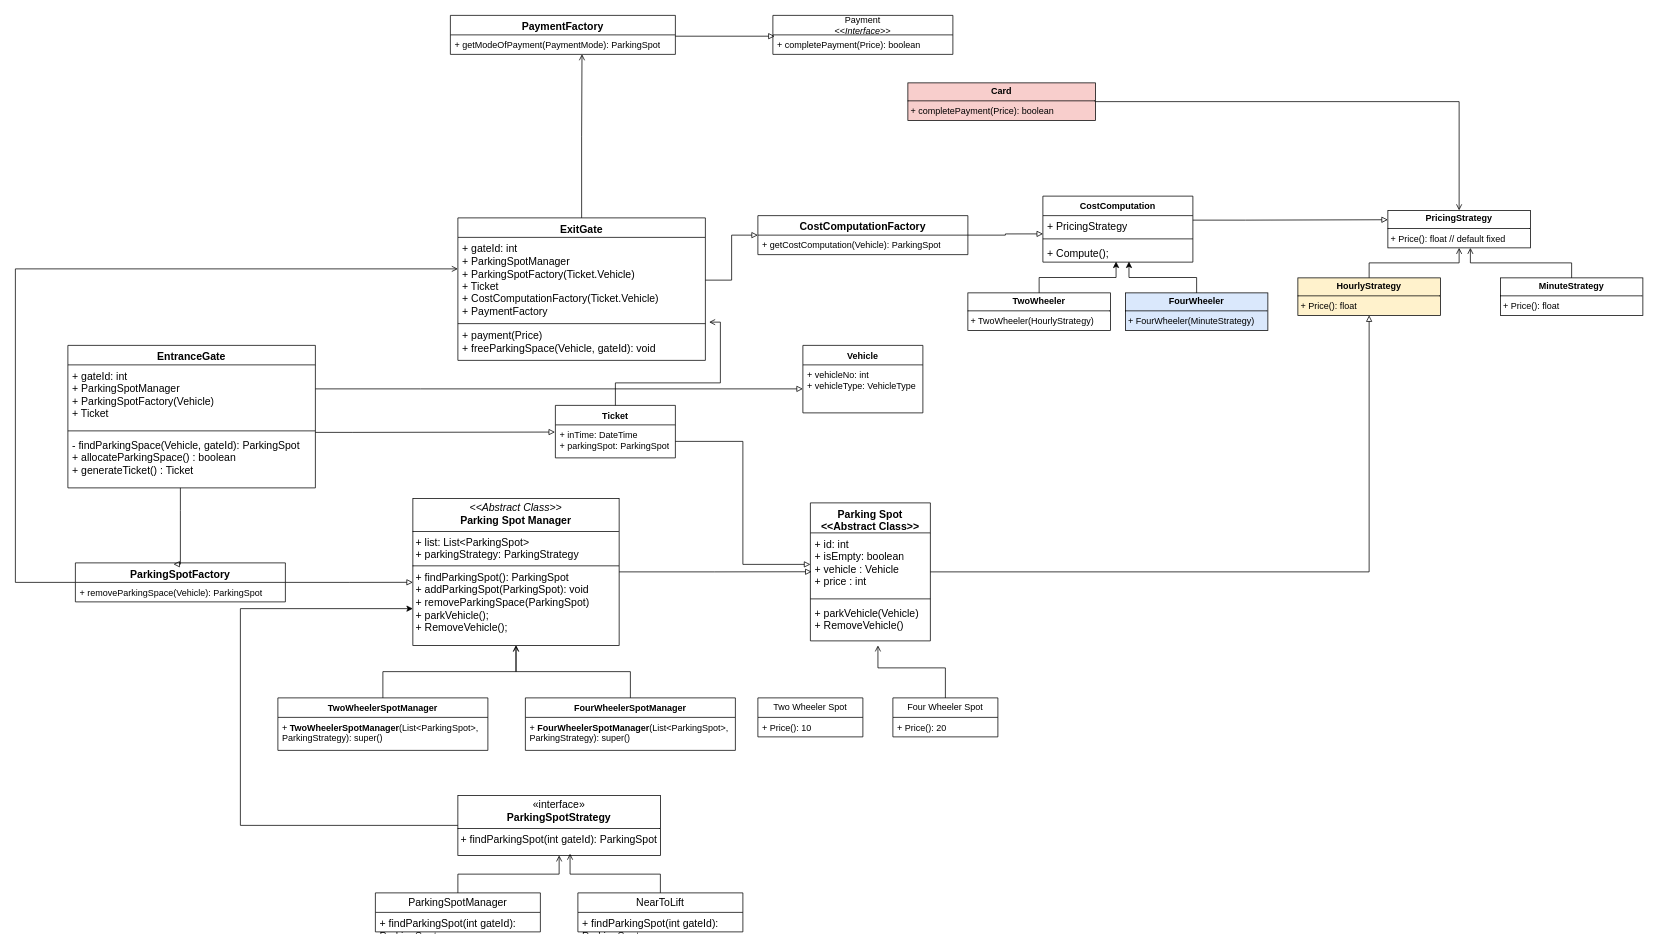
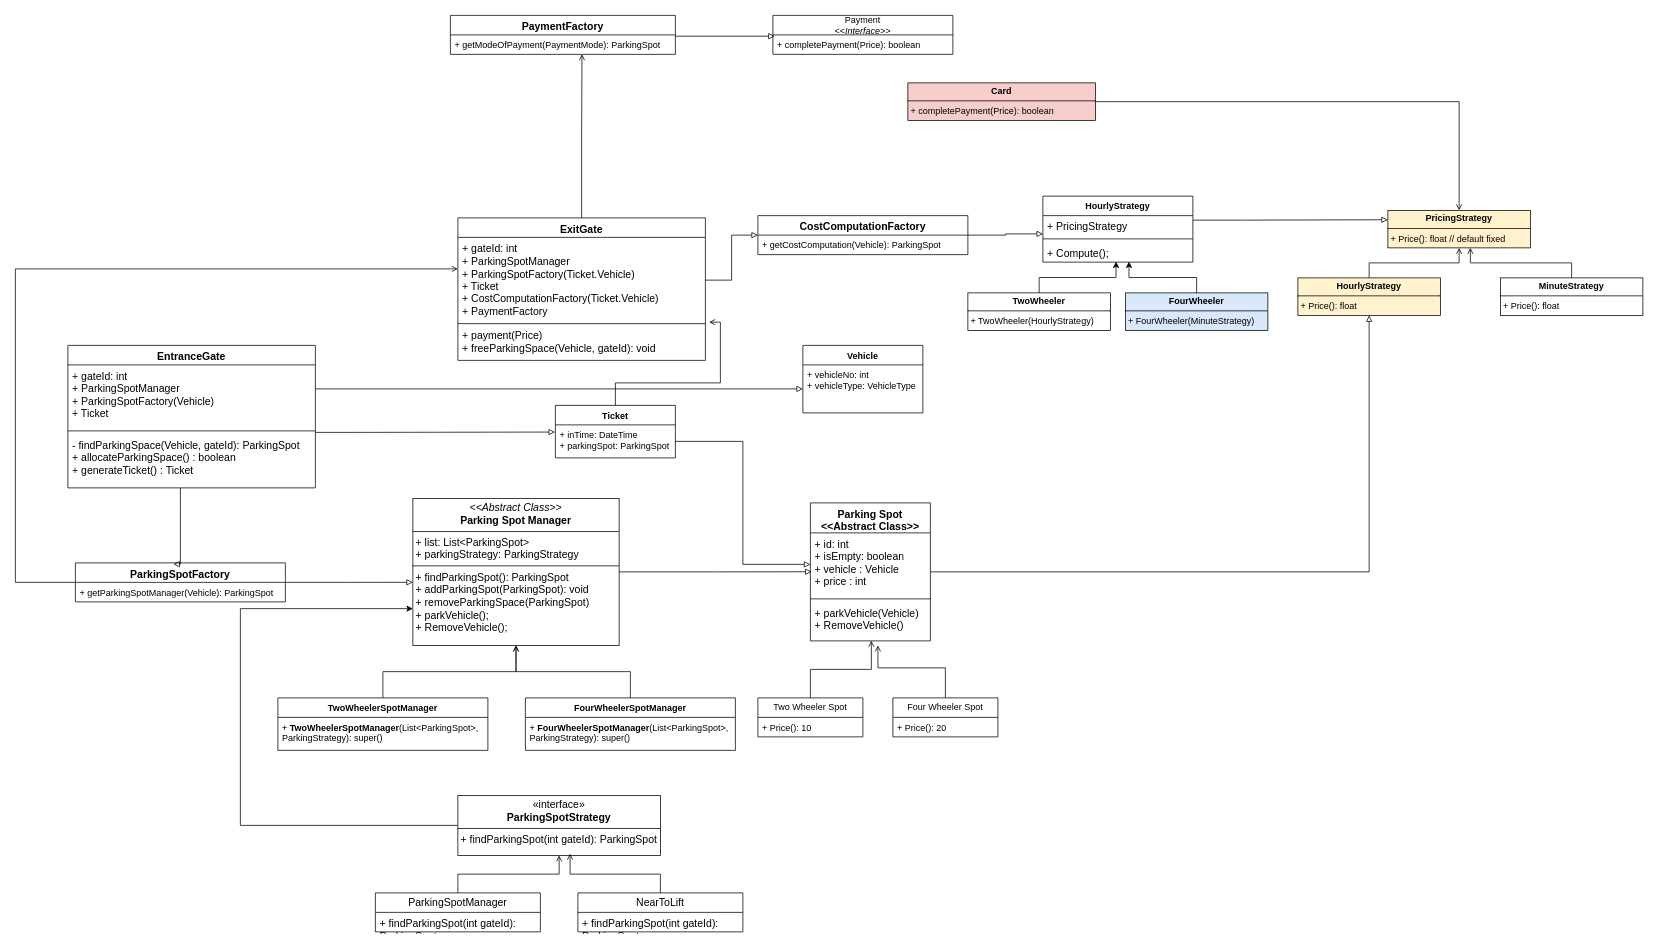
node "CostComputation": label "CostComputation" -> "HourlyStrategy"
node "PricingStrategy + Price(): float // default fixed": fillcolor #ffffff -> #fff2cc
node "+ removeParkingSpace(Vehicle): ParkingSpot": label "+ removeParkingSpace(Vehicle): ParkingSpot" -> "+ getParkingSpotManager(Vehicle): ParkingSpot"
edge "Two Wheeler Spot" -> "+ parkVehicle(Vehicle) + RemoveVehicle()": added
